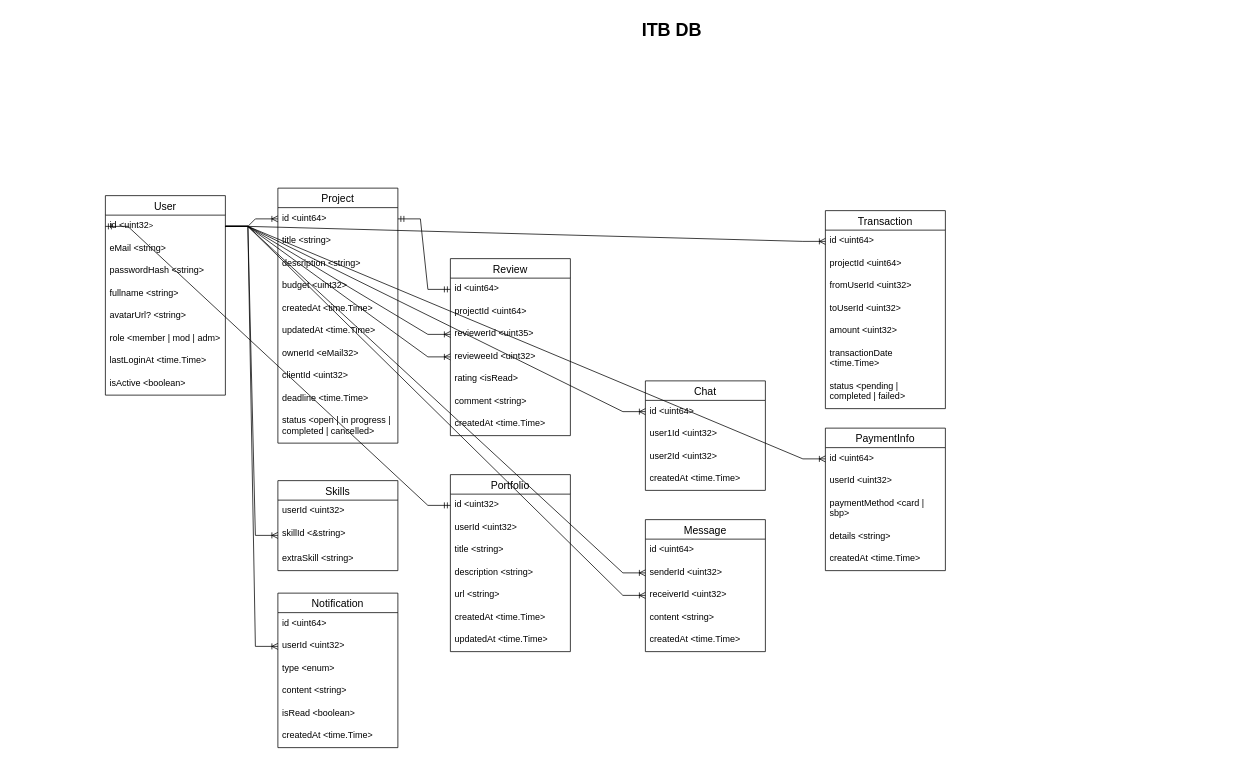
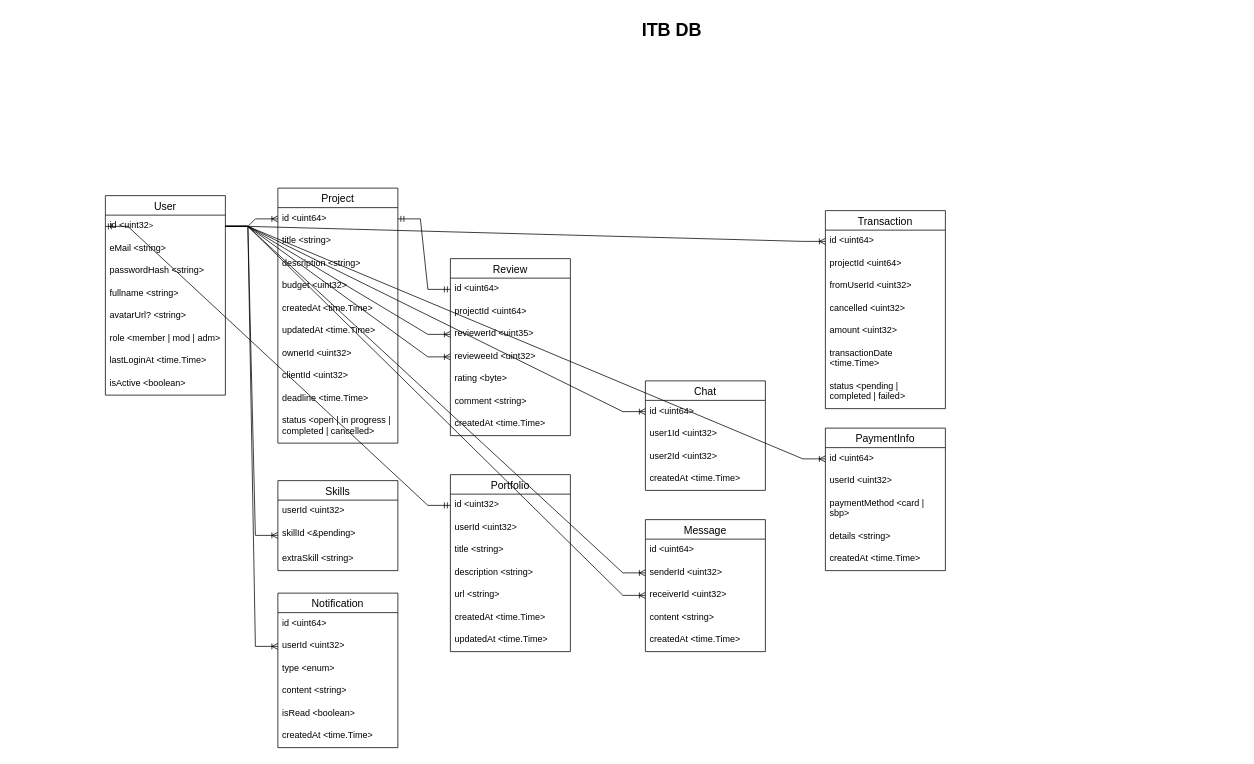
node "toUserId <uint32>": label "toUserId <uint32>" -> "cancelled <uint32>"
node "ownerId <eMail32>": label "ownerId <eMail32>" -> "ownerId <uint32>"
node "rating <isRead>": label "rating <isRead>" -> "rating <byte>"
node "skillId <&string>": label "skillId <&string>" -> "skillId <&pending>"
